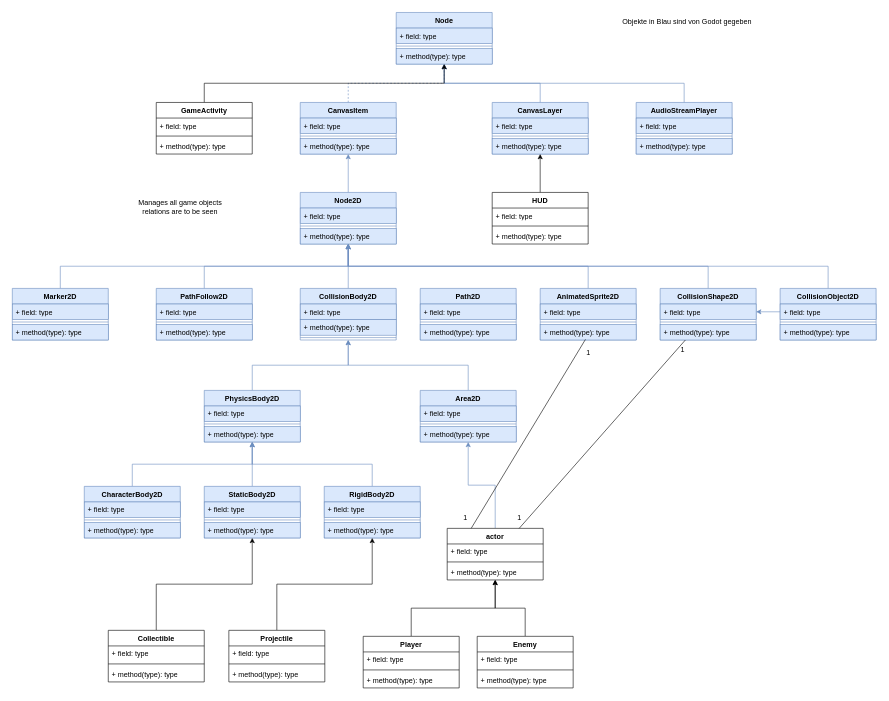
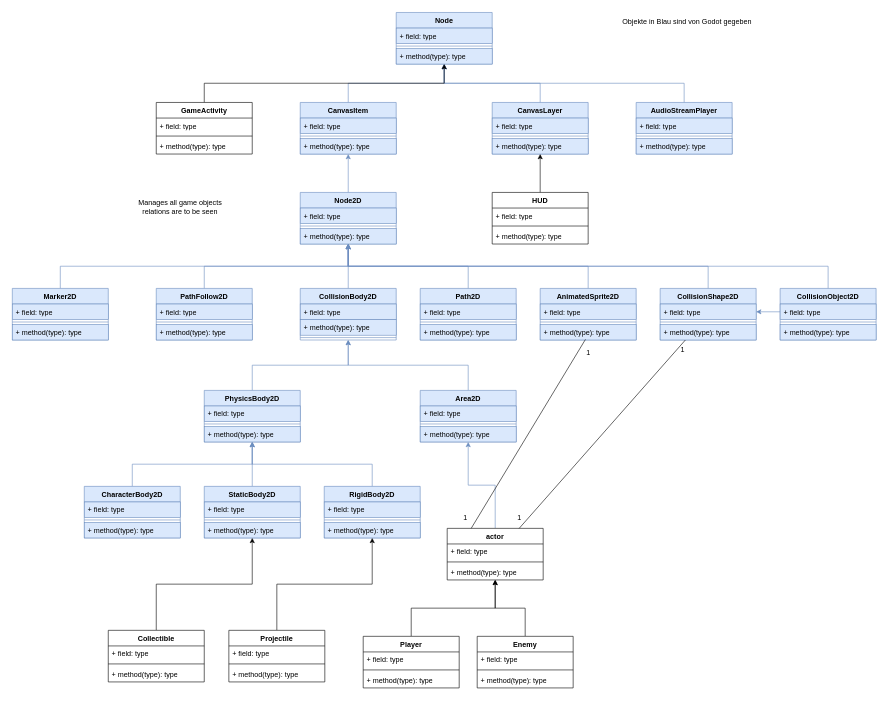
edge "CanvasItem" -> "Node": style dashed -> solid
edge "Path2D" -> "Node2D": added
